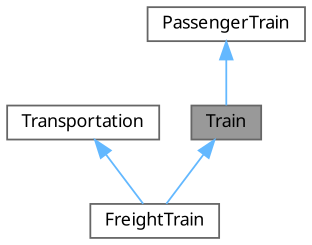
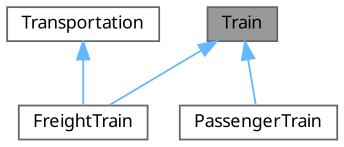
edge "Train" -> "PassengerTrain": reversed
